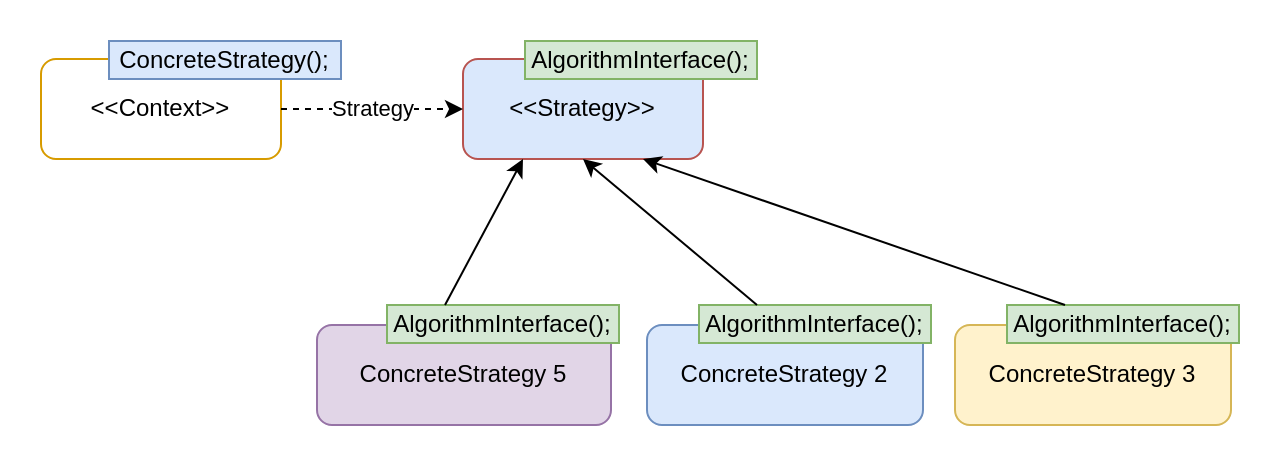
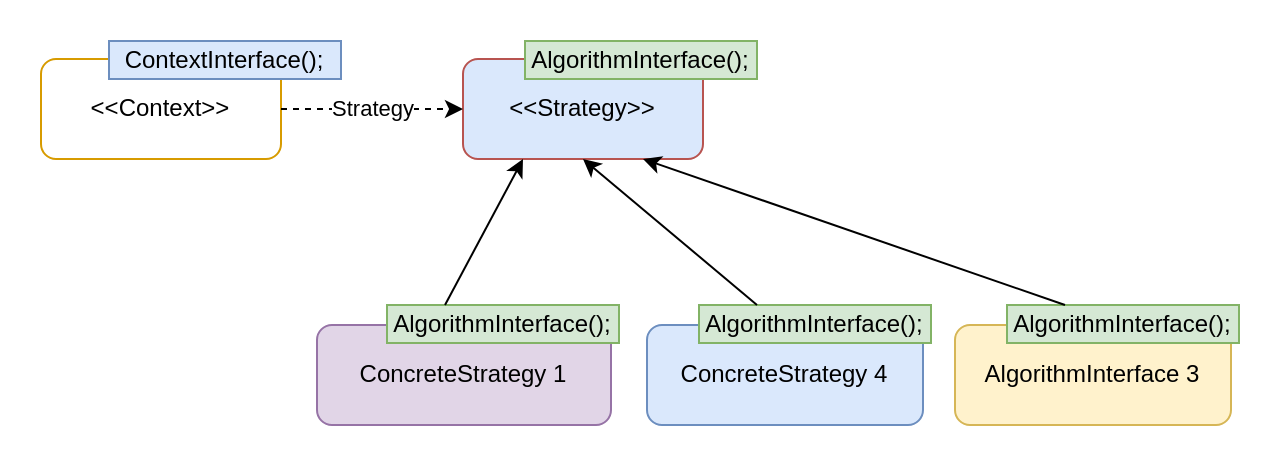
node "ConcreteStrategy();": label "ConcreteStrategy();" -> "ContextInterface();"
node "ConcreteStrategy 5": label "ConcreteStrategy 5" -> "ConcreteStrategy 1"
node "ConcreteStrategy 2": label "ConcreteStrategy 2" -> "ConcreteStrategy 4"
node "ConcreteStrategy 3": label "ConcreteStrategy 3" -> "AlgorithmInterface 3"
